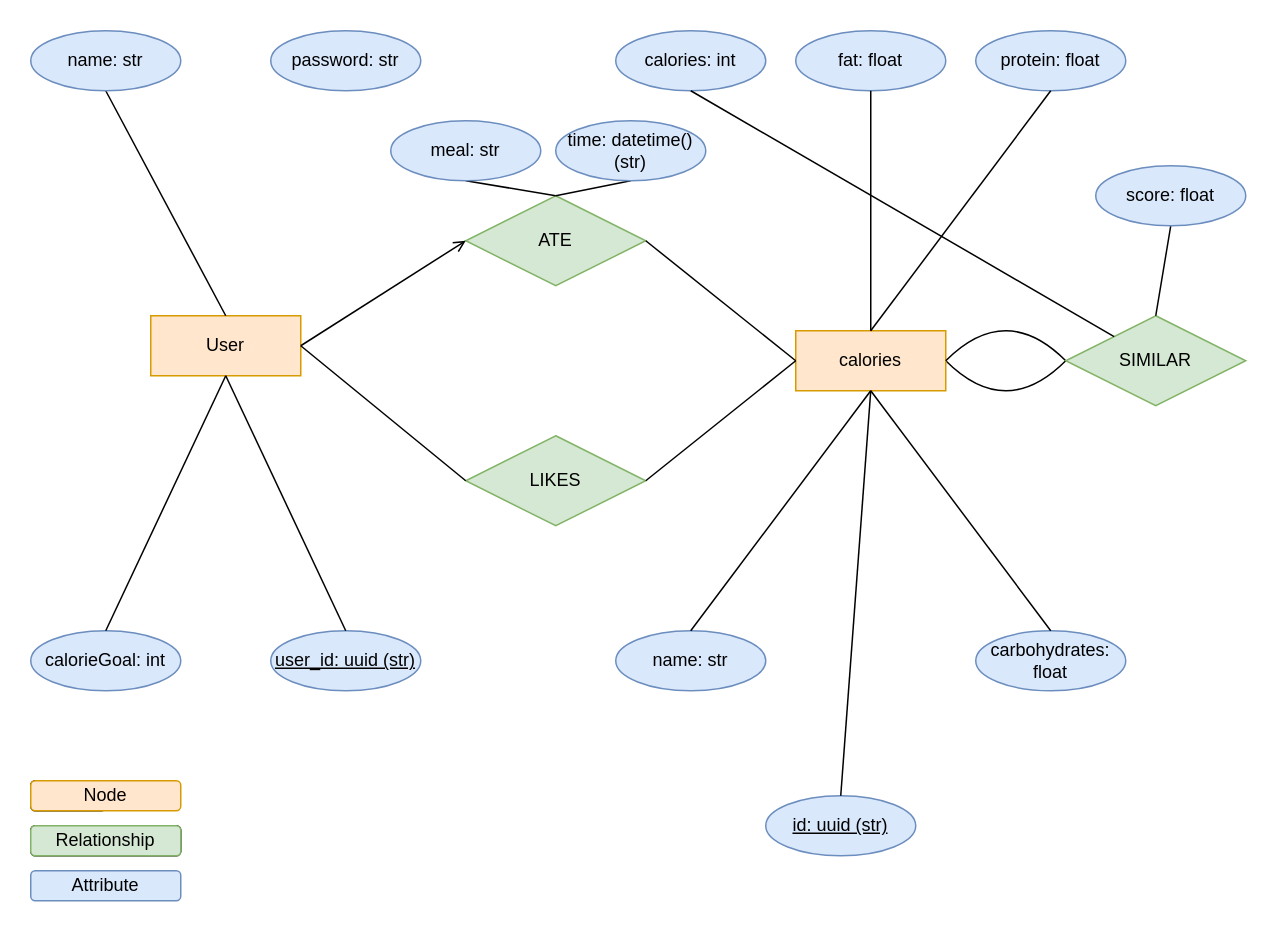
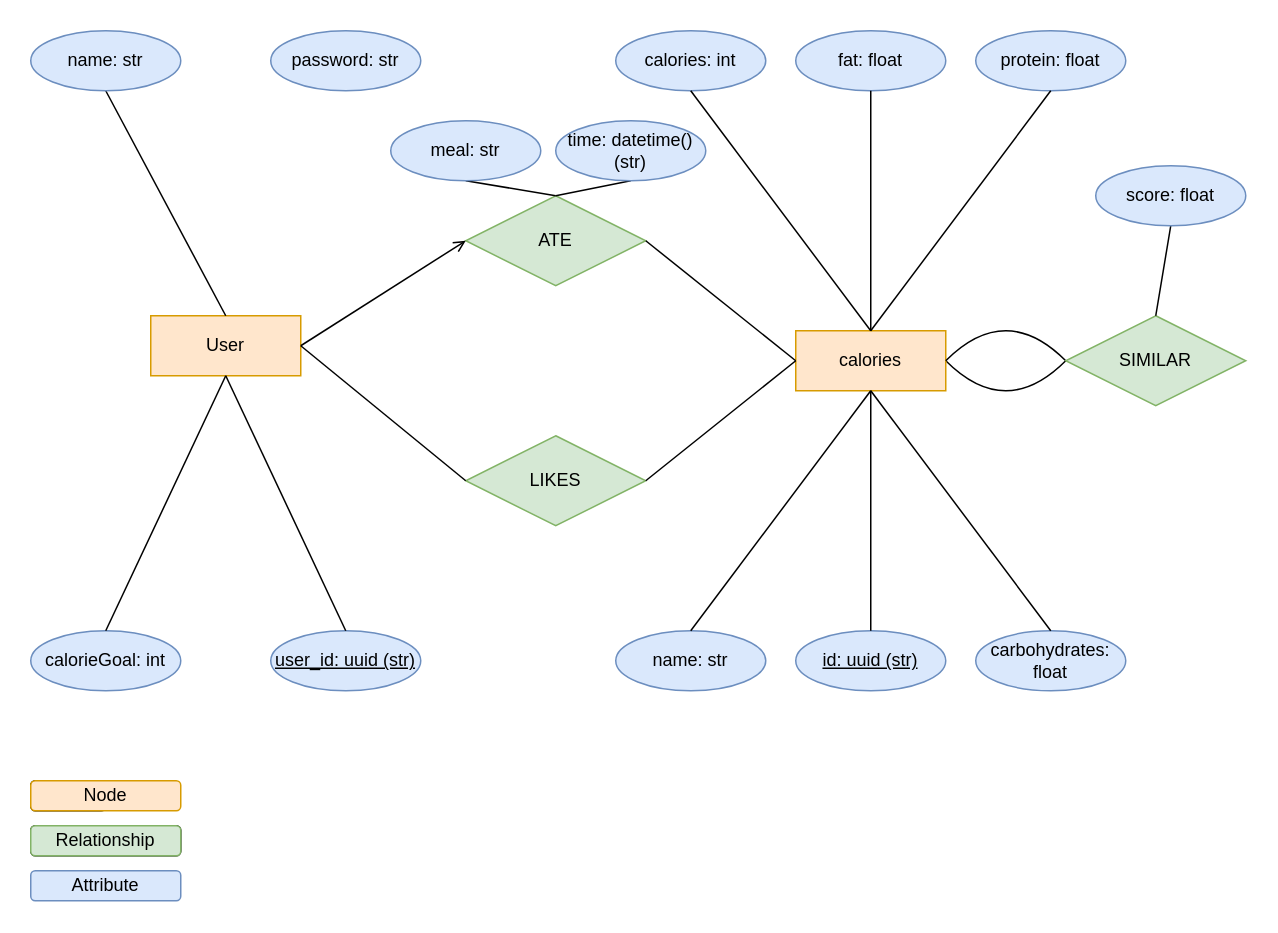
edge "calories: int" -- "SIMILAR": now "calories: int" -- "calories"
node "id: uuid (str)": moved (841, 826) -> (871, 661)
